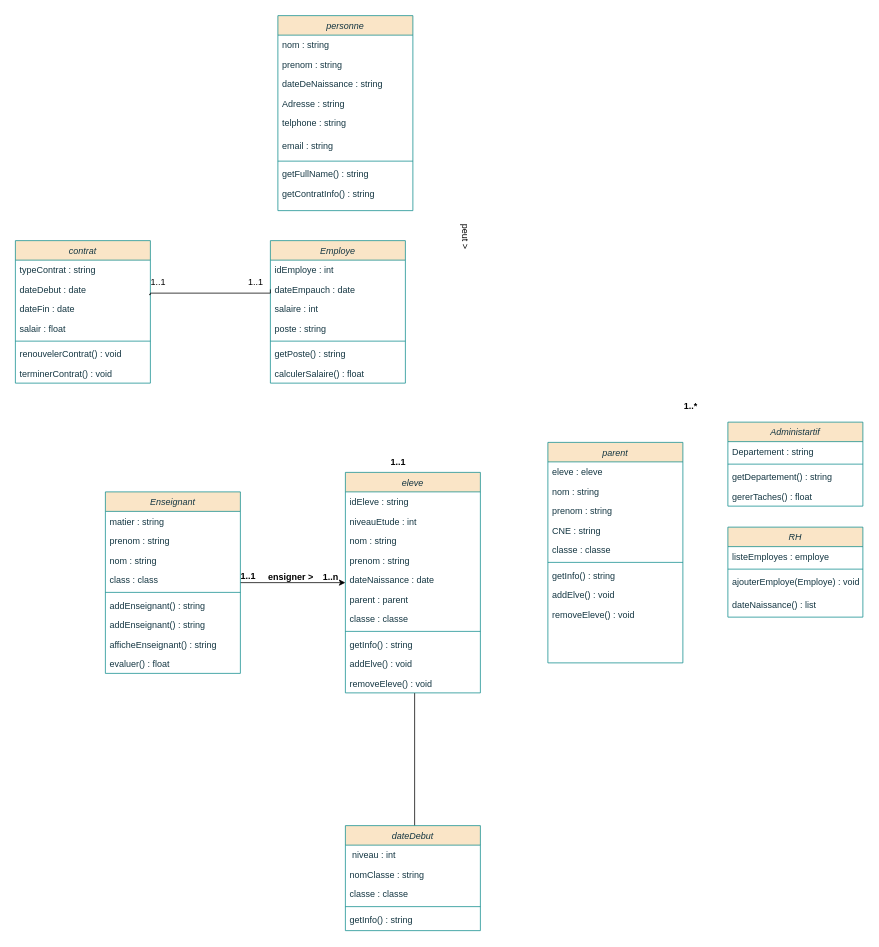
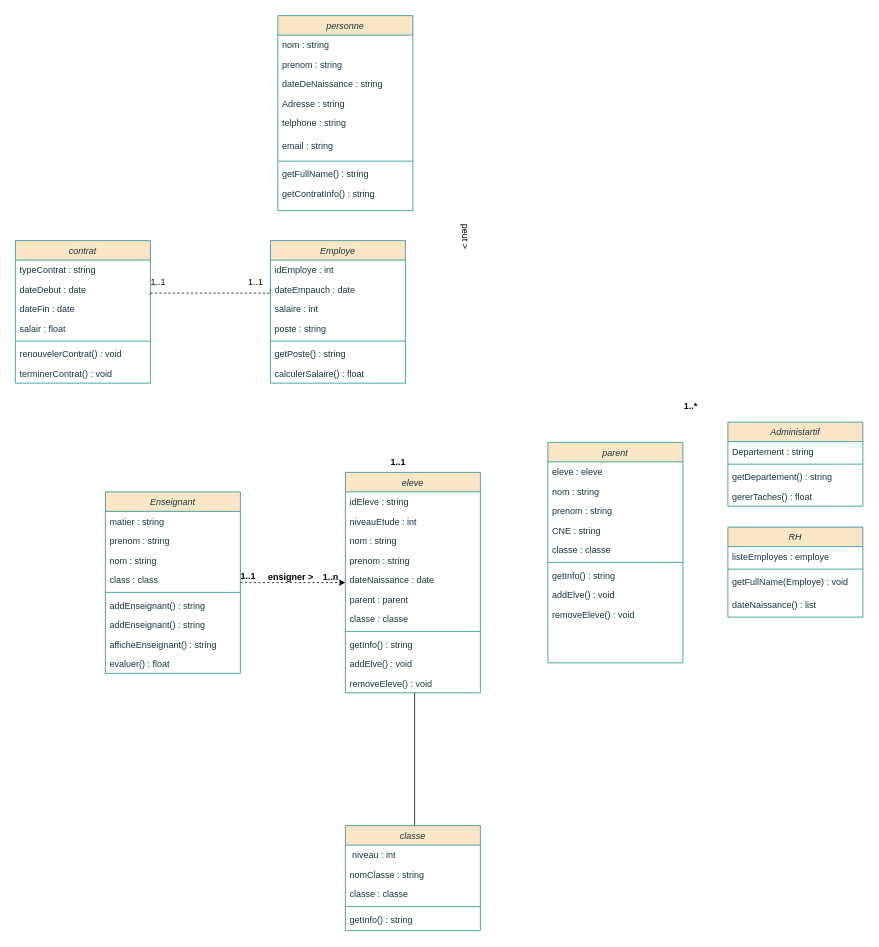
edge "dateDebut : date" -- "dateEmpauch : date": style solid -> dashed
edge "Enseignant" -> "eleve": style solid -> dashed
node "ajouterEmploye(Employe) : void": label "ajouterEmploye(Employe) : void" -> "getFullName(Employe) : void"
node "dateDebut": label "dateDebut" -> "classe"
